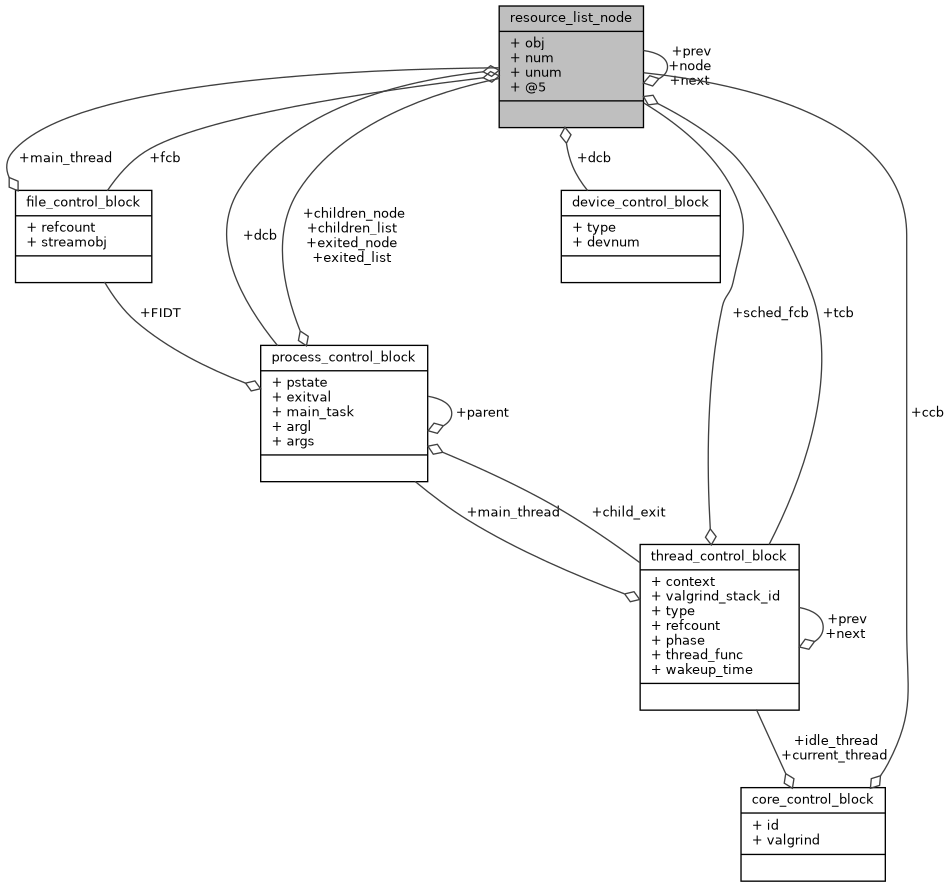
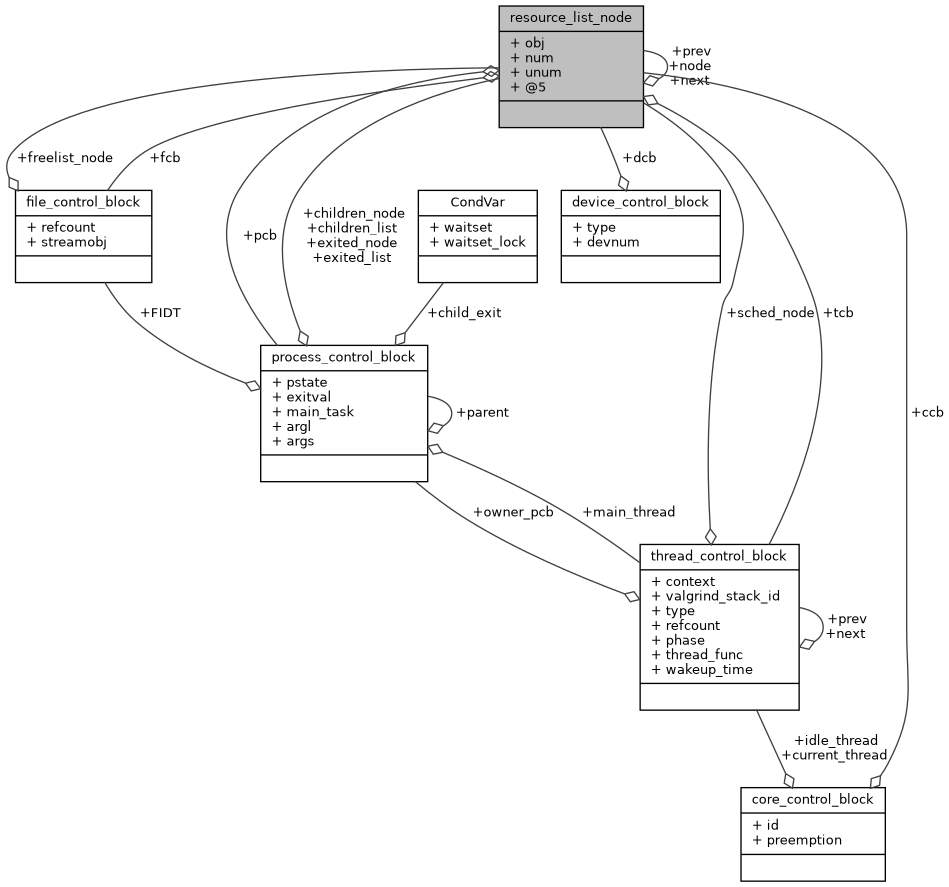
edge "resource_list_node" -> "file_control_block": label " +main_thread" -> " +freelist_node"
edge "device_control_block" -> "resource_list_node": reversed
edge "process_control_block" -> "resource_list_node": label " +dcb" -> " +pcb"
node "CondVar": added
edge "resource_list_node" -> "thread_control_block": label " +sched_fcb" -> " +sched_node"
edge "process_control_block" -> "thread_control_block": label " +main_thread" -> " +owner_pcb"
edge "thread_control_block" -> "process_control_block": label " +child_exit" -> " +main_thread"
node "core_control_block": text "+ valgrind" -> "+ preemption"
